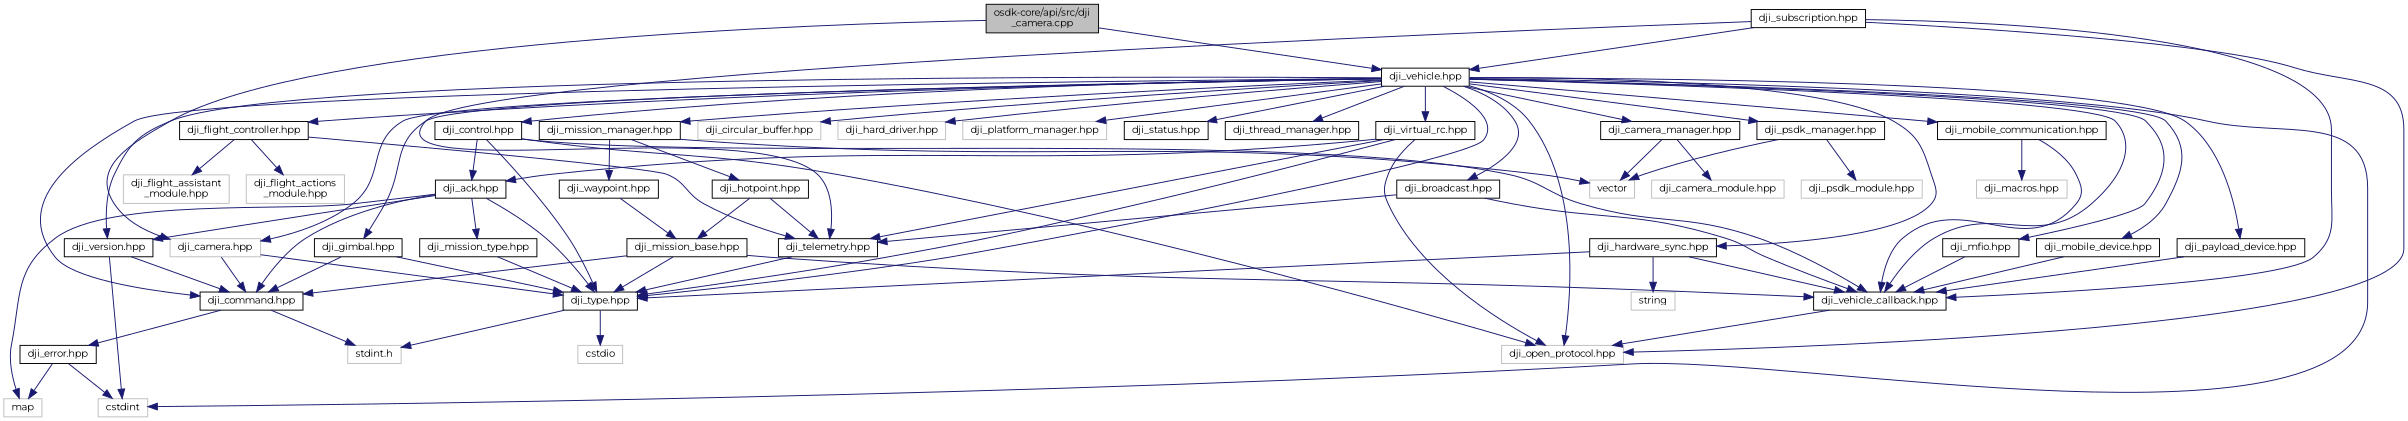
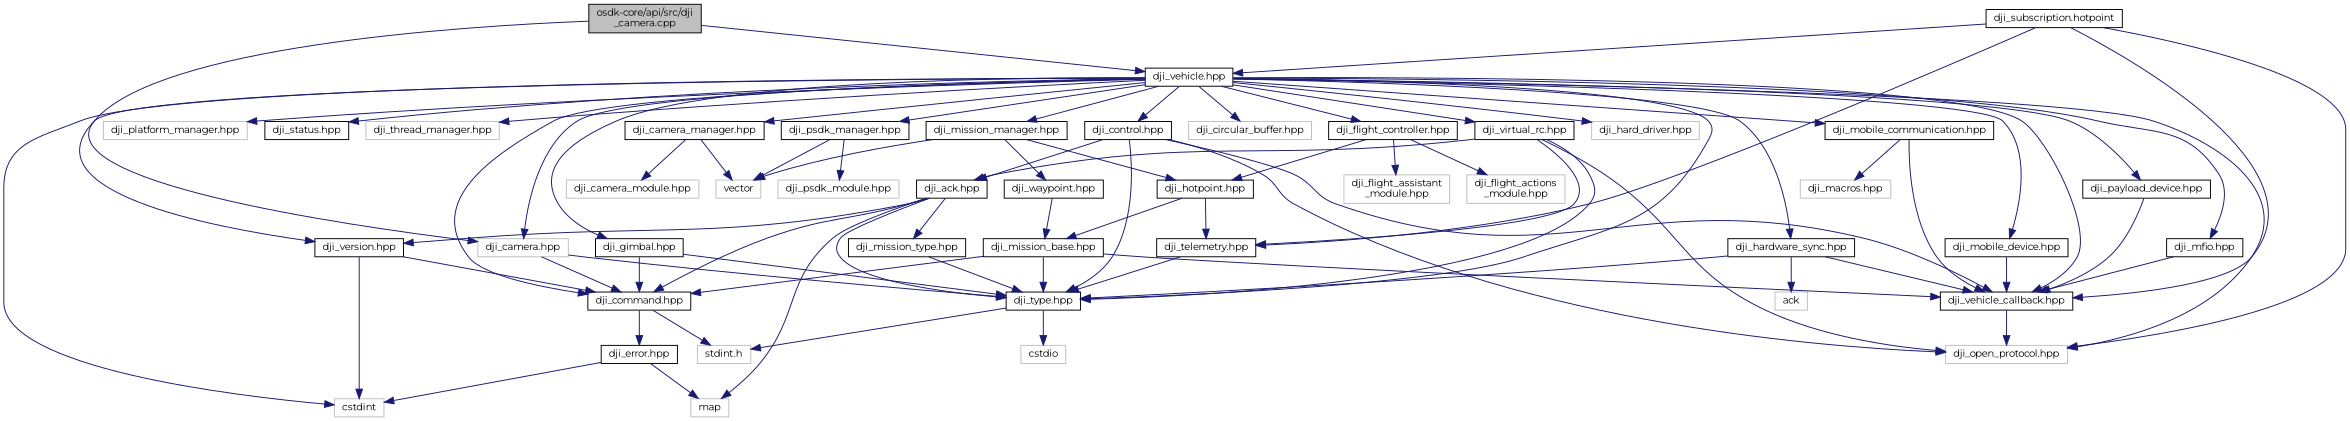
node "dji_subscription.hpp": label "dji_subscription.hpp" -> "dji_subscription.hotpoint"
node "dji_thread_manager.hpp": color black -> grey75
edge "dji_flight_controller.hpp" -> "dji_telemetry.hpp": now "dji_flight_controller.hpp" -> "dji_hotpoint.hpp"
node "dji_broadcast.hpp": removed
node "string": label "string" -> "ack"
